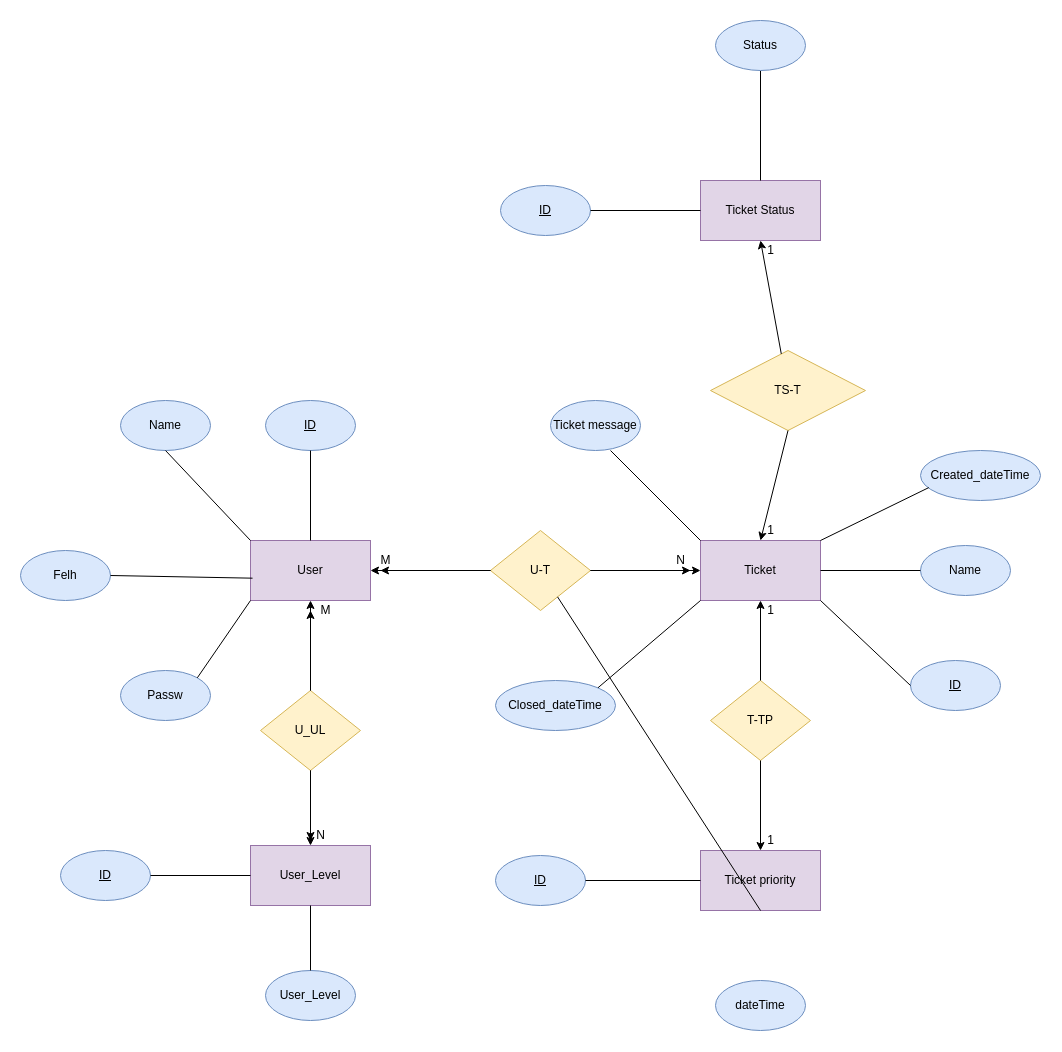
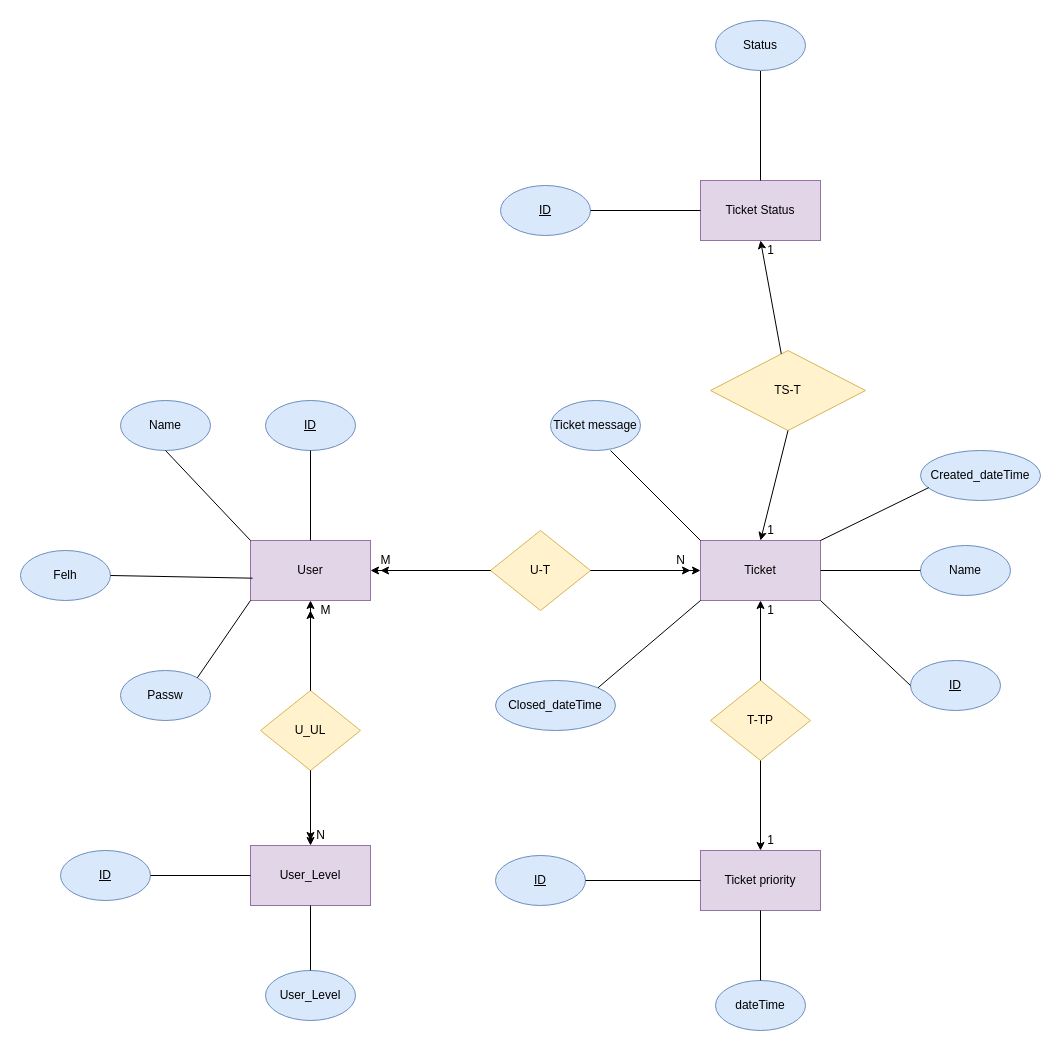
edge "U-T" -- "Ticket priority": now "dateTime" -- "Ticket priority"
